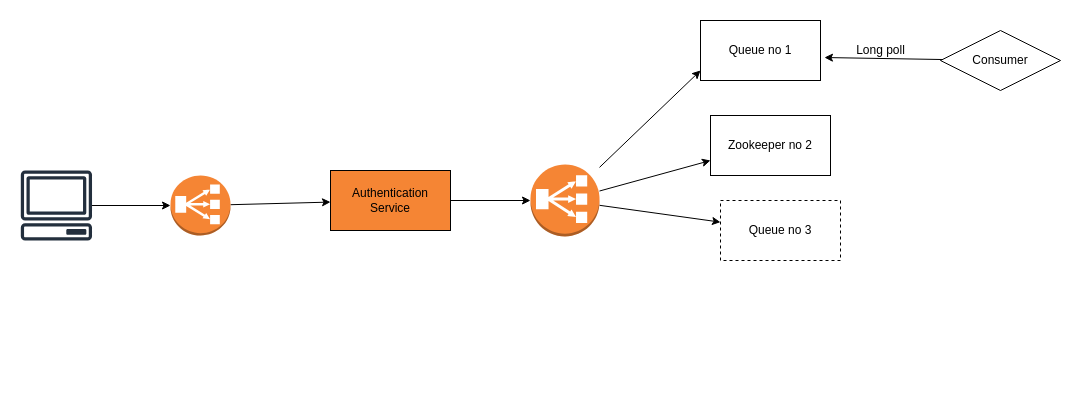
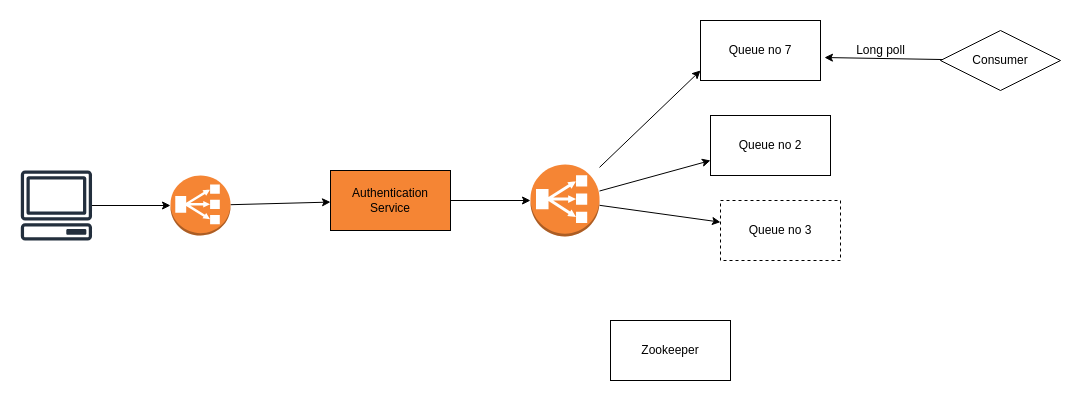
node "Queue no 1": label "Queue no 1" -> "Queue no 7"
node "Zookeeper no 2": label "Zookeeper no 2" -> "Queue no 2"
node "Zookeeper": added
